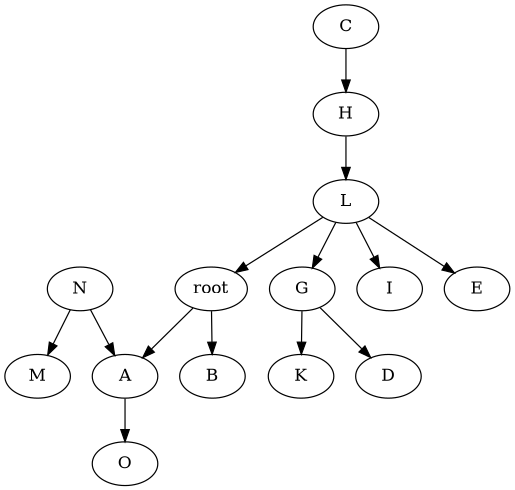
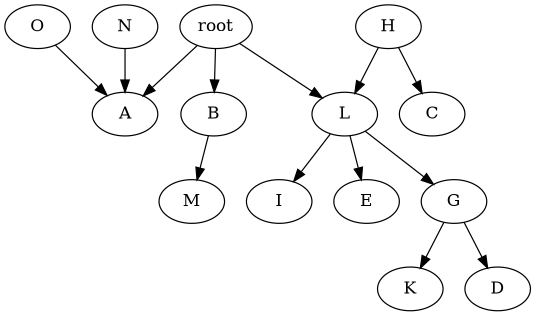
edge "C" -> "H": reversed
edge "L" -> "root": reversed
edge "N" -> "M": now "B" -> "M"
edge "A" -> "O": reversed
